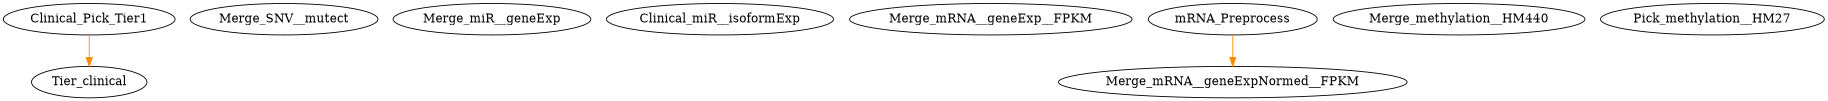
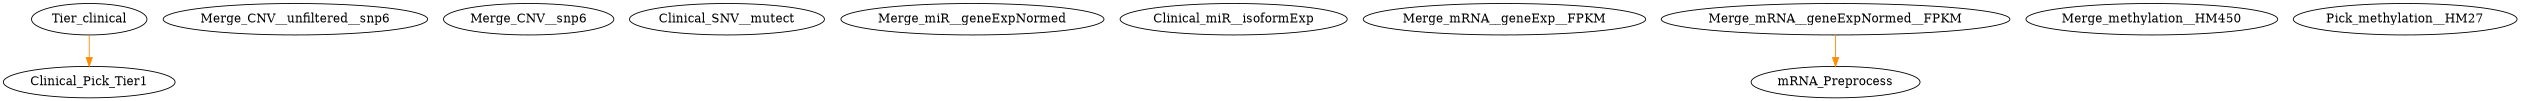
node "Merge_SNV__mutect": label "Merge_SNV__mutect" -> "Clinical_SNV__mutect"
node "Merge_CNV__unfiltered__snp6": added
node "Merge_miR__geneExp": label "Merge_miR__geneExp" -> "Merge_miR__geneExpNormed"
node "Merge_CNV__snp6": added
node "Merge_methylation__HM440": label "Merge_methylation__HM440" -> "Merge_methylation__HM450"
edge "Clinical_Pick_Tier1" -> "Tier_clinical": reversed
edge "mRNA_Preprocess" -> "Merge_mRNA__geneExpNormed__FPKM": reversed
